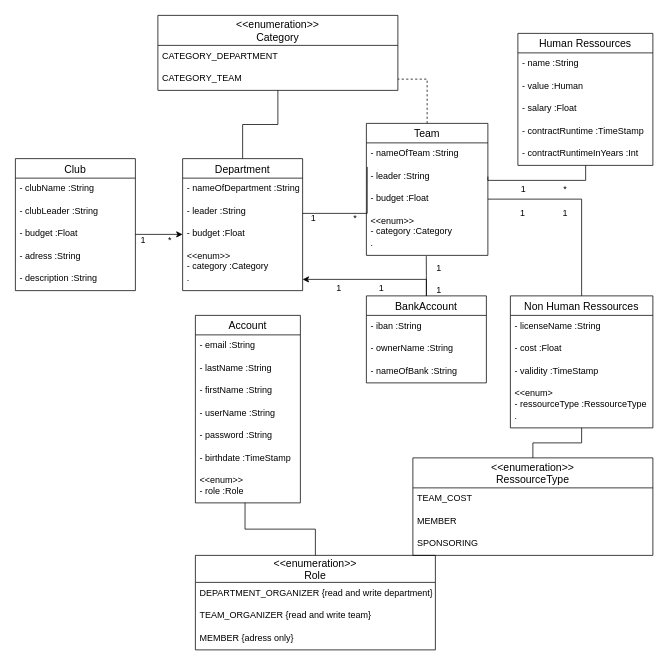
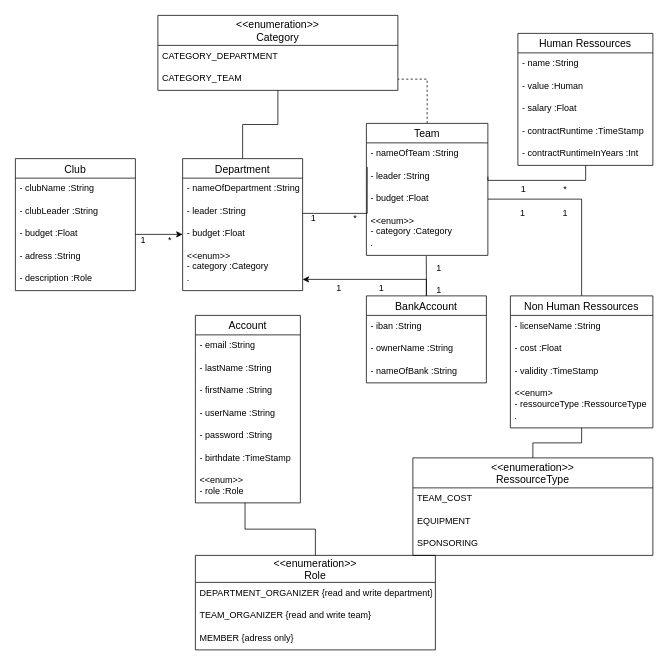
node "- description :String": label "- description :String" -> "- description :Role"
node "MEMBER": label "MEMBER" -> "EQUIPMENT"
